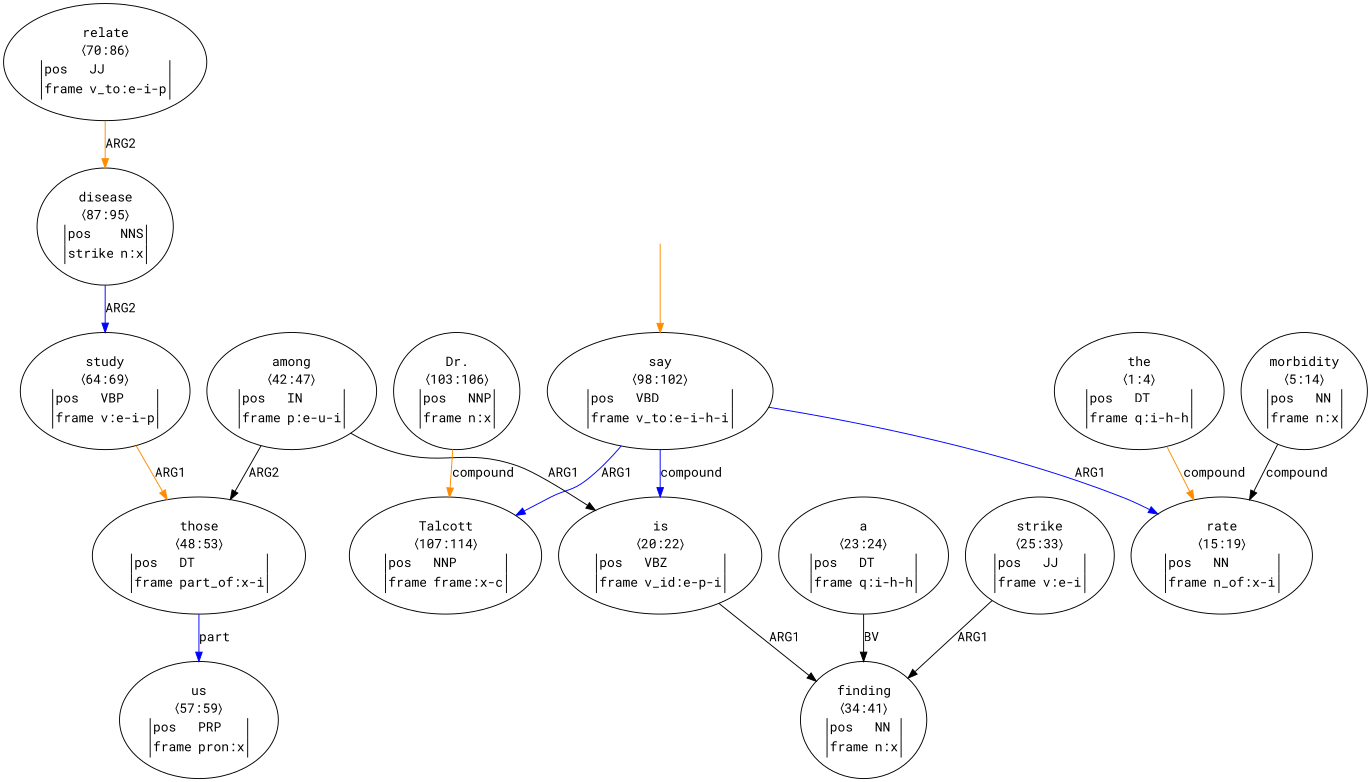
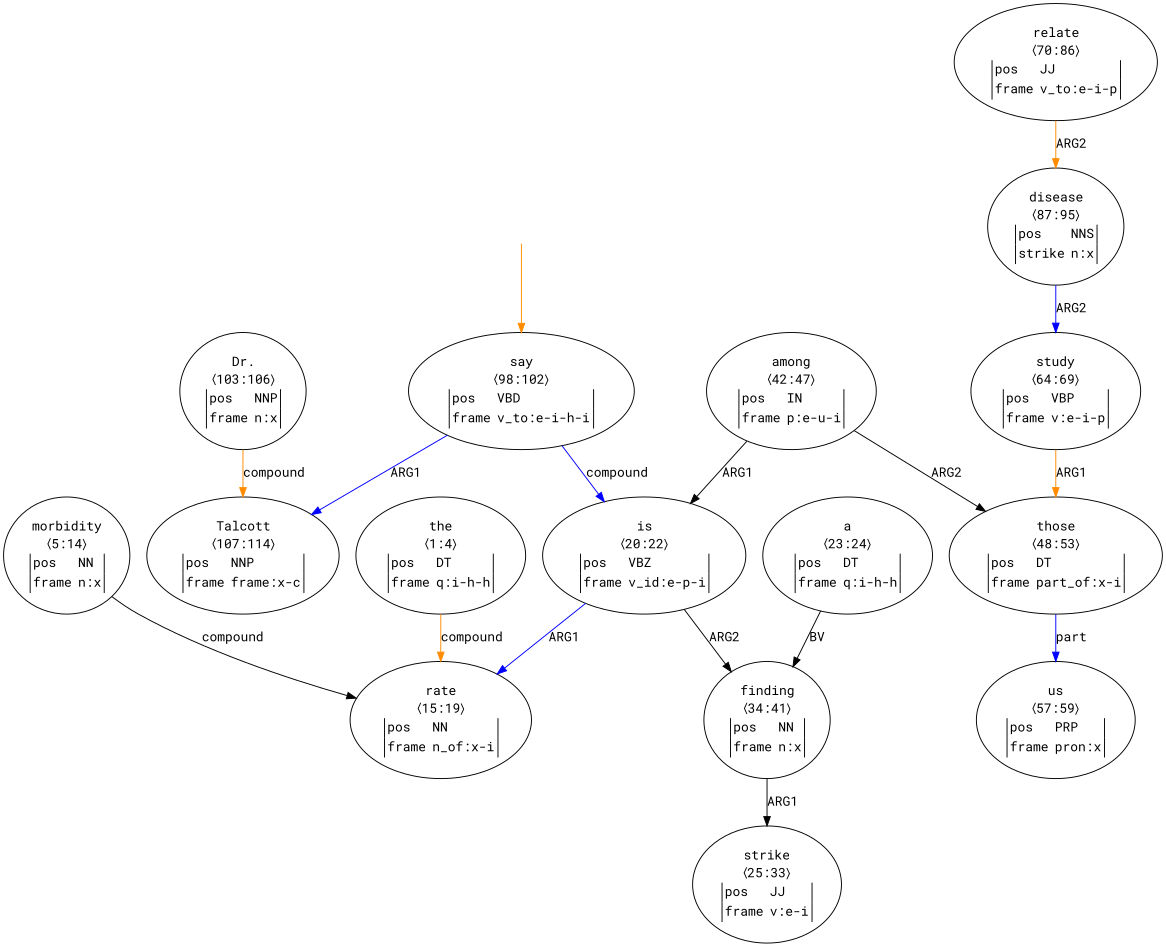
edge "say" -> "rate": now "is" -> "rate"
edge "strike" -> "finding": reversed
edge "is" -> "finding": label "ARG1" -> "ARG2"
